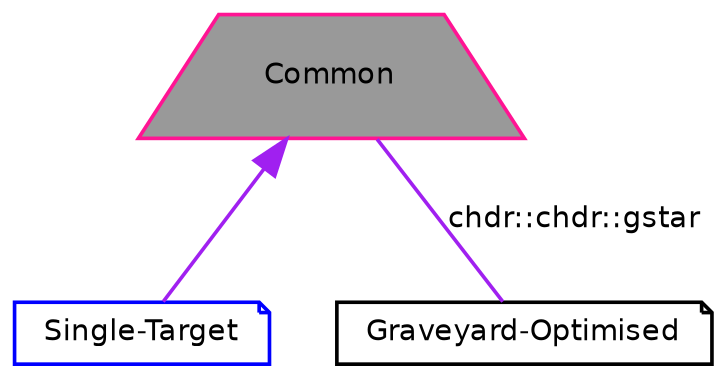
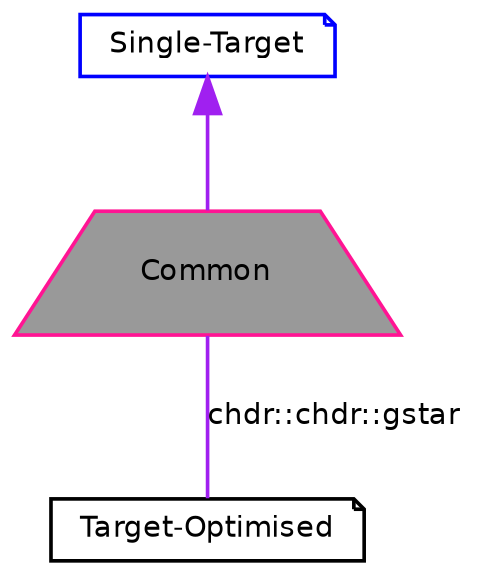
edge "Single-Target" -> "Common": reversed
node "Graveyard-Optimised": label "Graveyard-Optimised" -> "Target-Optimised"
